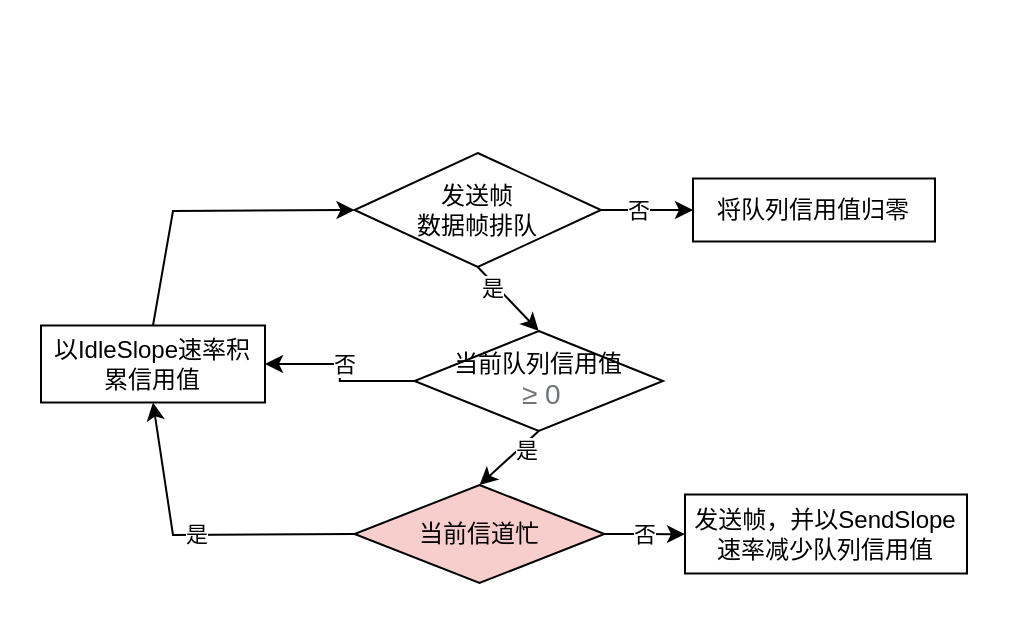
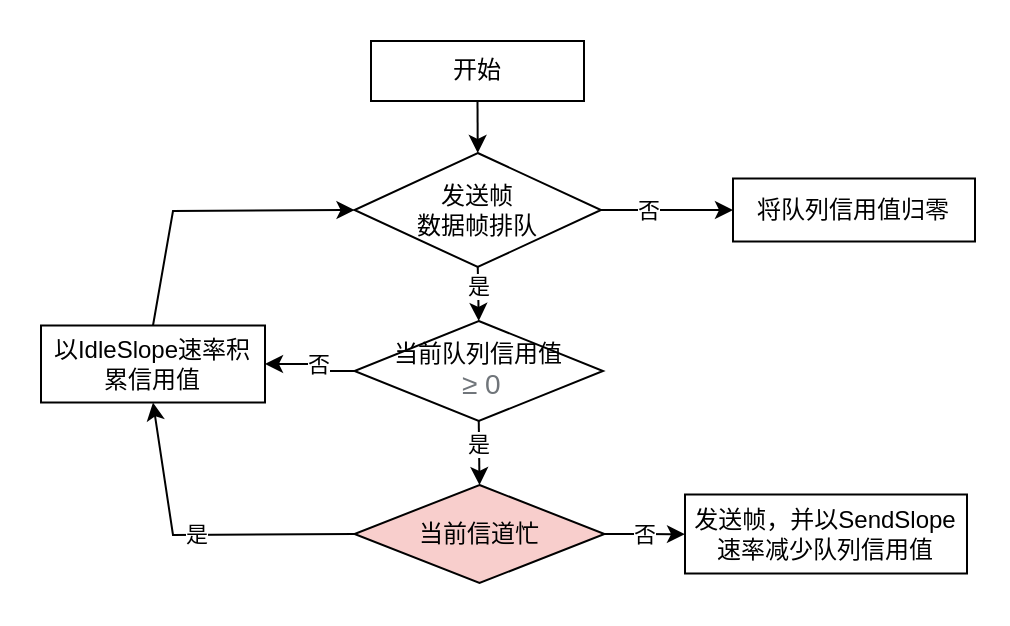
node "开始": added
edge "开始" -> "发送帧 数据帧排队": added
node "将队列信用值归零": moved (814, 210) -> (854, 210)
node "当前队列信用值 ≥ 0": moved (539, 381) -> (479, 371)
